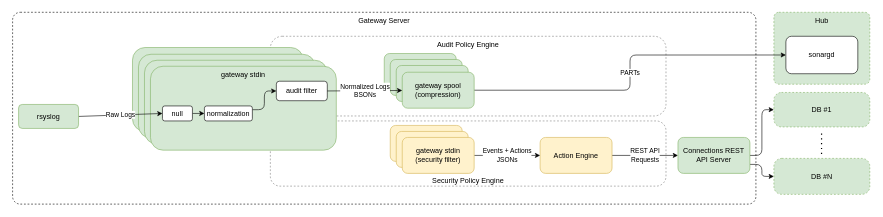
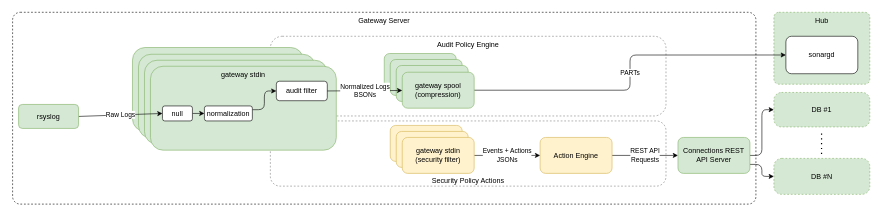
node "Security Policy Engine": label "Security Policy Engine" -> "Security Policy Actions"
